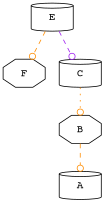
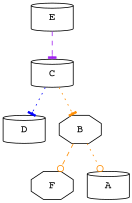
edge "E" -> "F": now "B" -> "F"
edge "E" -> "C": arrowhead odot -> tee
edge "C" -> "B": arrowhead odot -> tee
node "D": added
edge "B" -> "A": style dashed -> dotted
